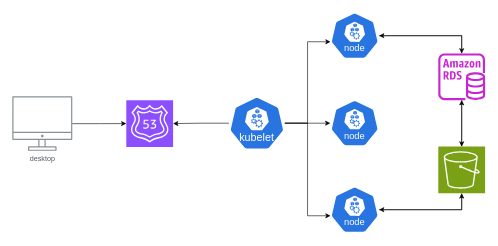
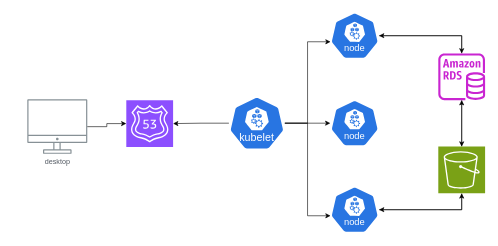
node "desktop": moved (42, 124) -> (57, 127)
